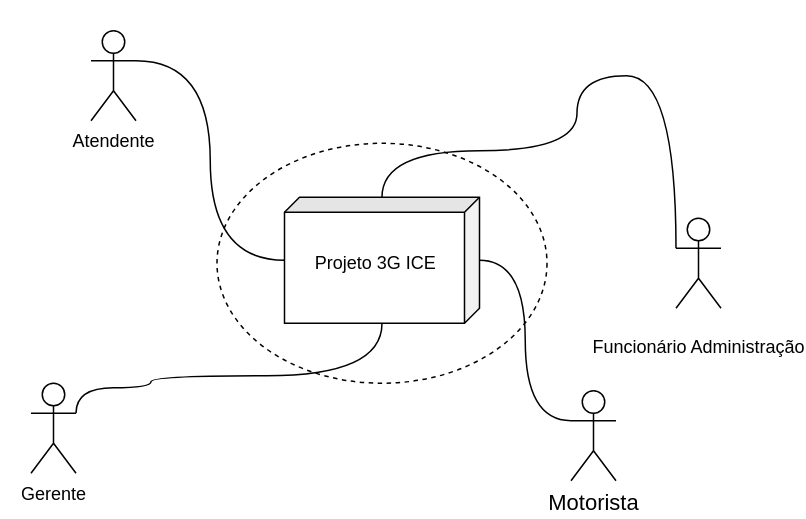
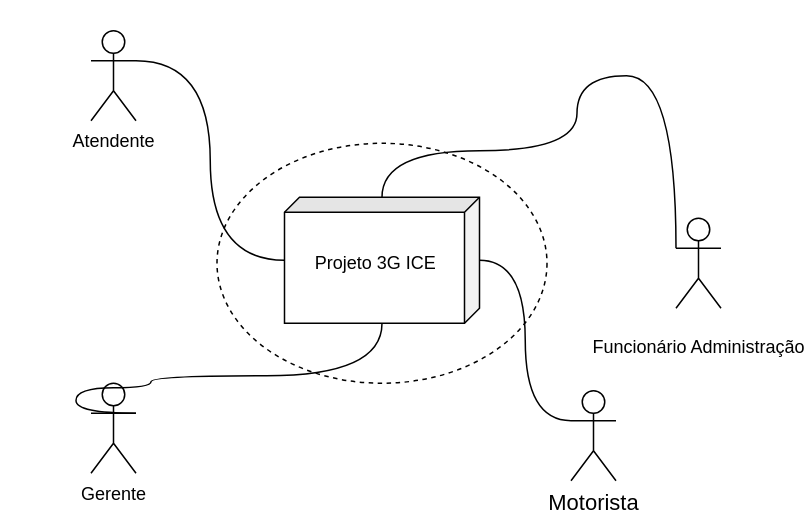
node "Gerente": moved (53, 428) -> (113, 428)
